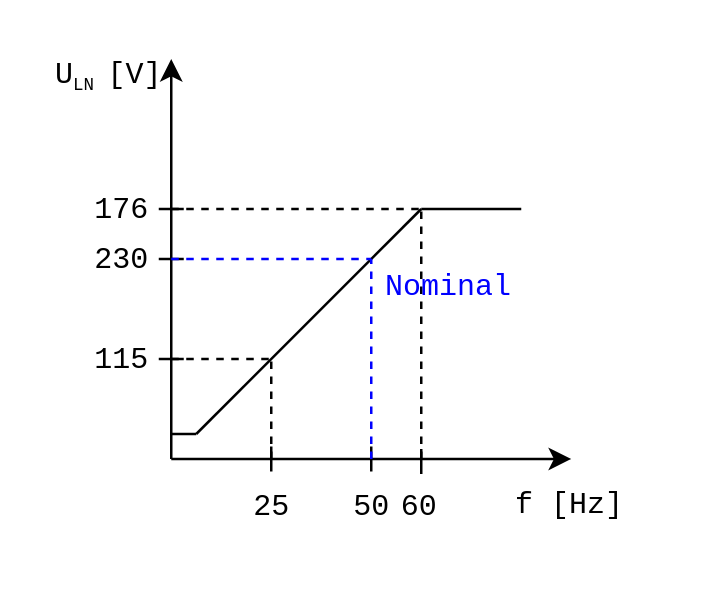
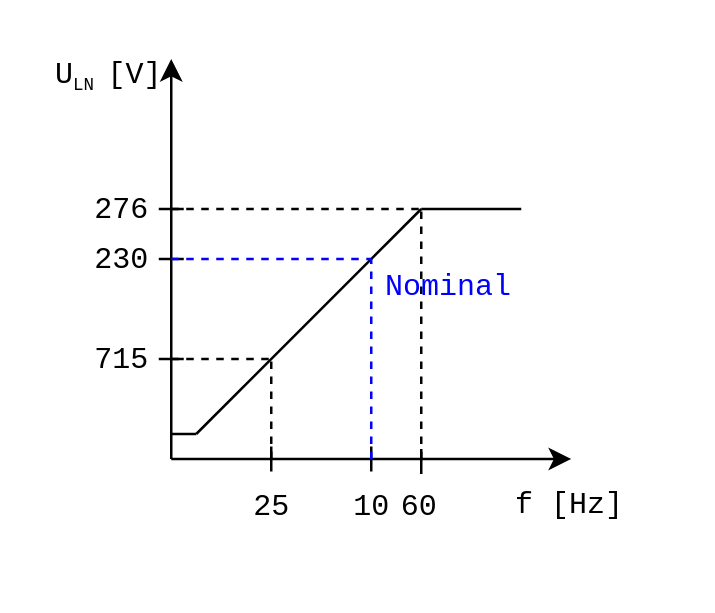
node "176": label "176" -> "276"
node "115": label "115" -> "715"
node "50": label "50" -> "10"
